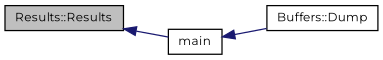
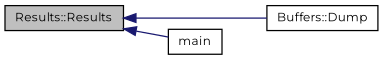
edge "Buffers::Dump" -> "main": now "Buffers::Dump" -> "Results::Results"
